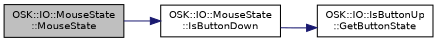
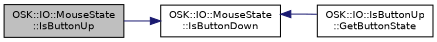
node "OSK::IO::MouseState ::MouseState": label "OSK::IO::MouseState ::MouseState" -> "OSK::IO::MouseState ::IsButtonUp"
edge "OSK::IO::MouseState ::IsButtonDown" -> "OSK::IO::IsButtonUp ::GetButtonState": reversed
